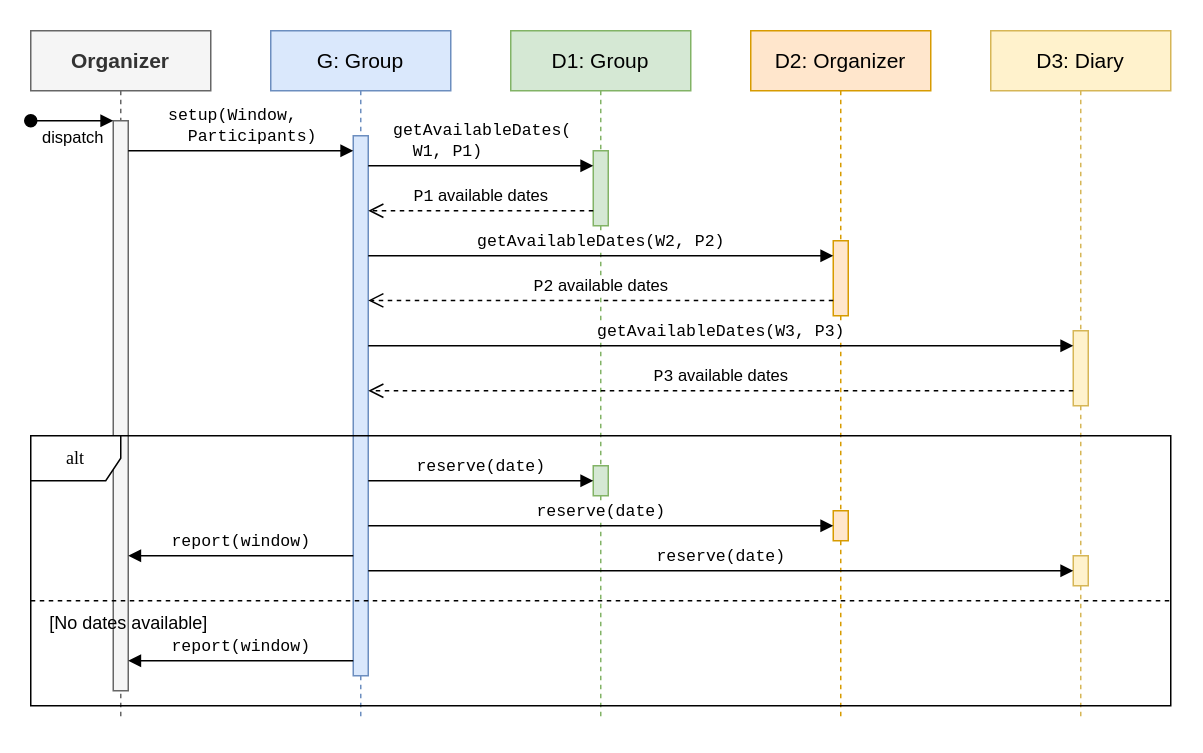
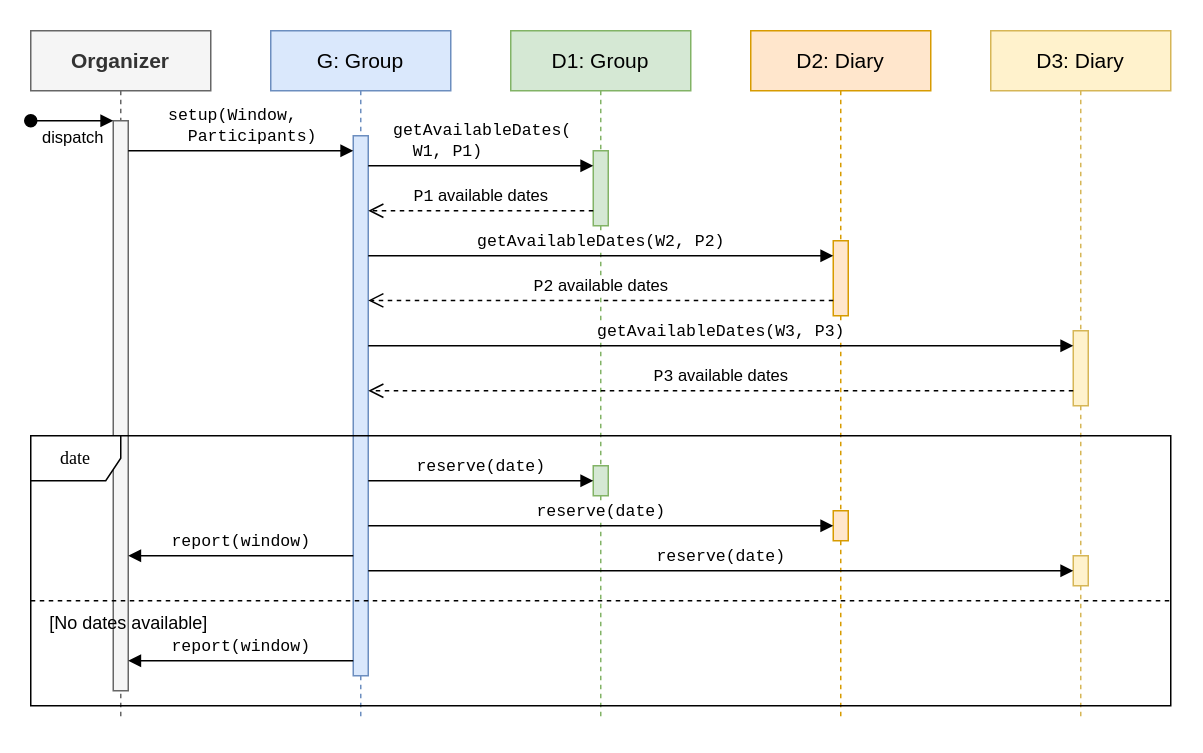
node "D2: Organizer": label "D2: Organizer" -> "D2: Diary"
node "alt": label "alt" -> "date"
